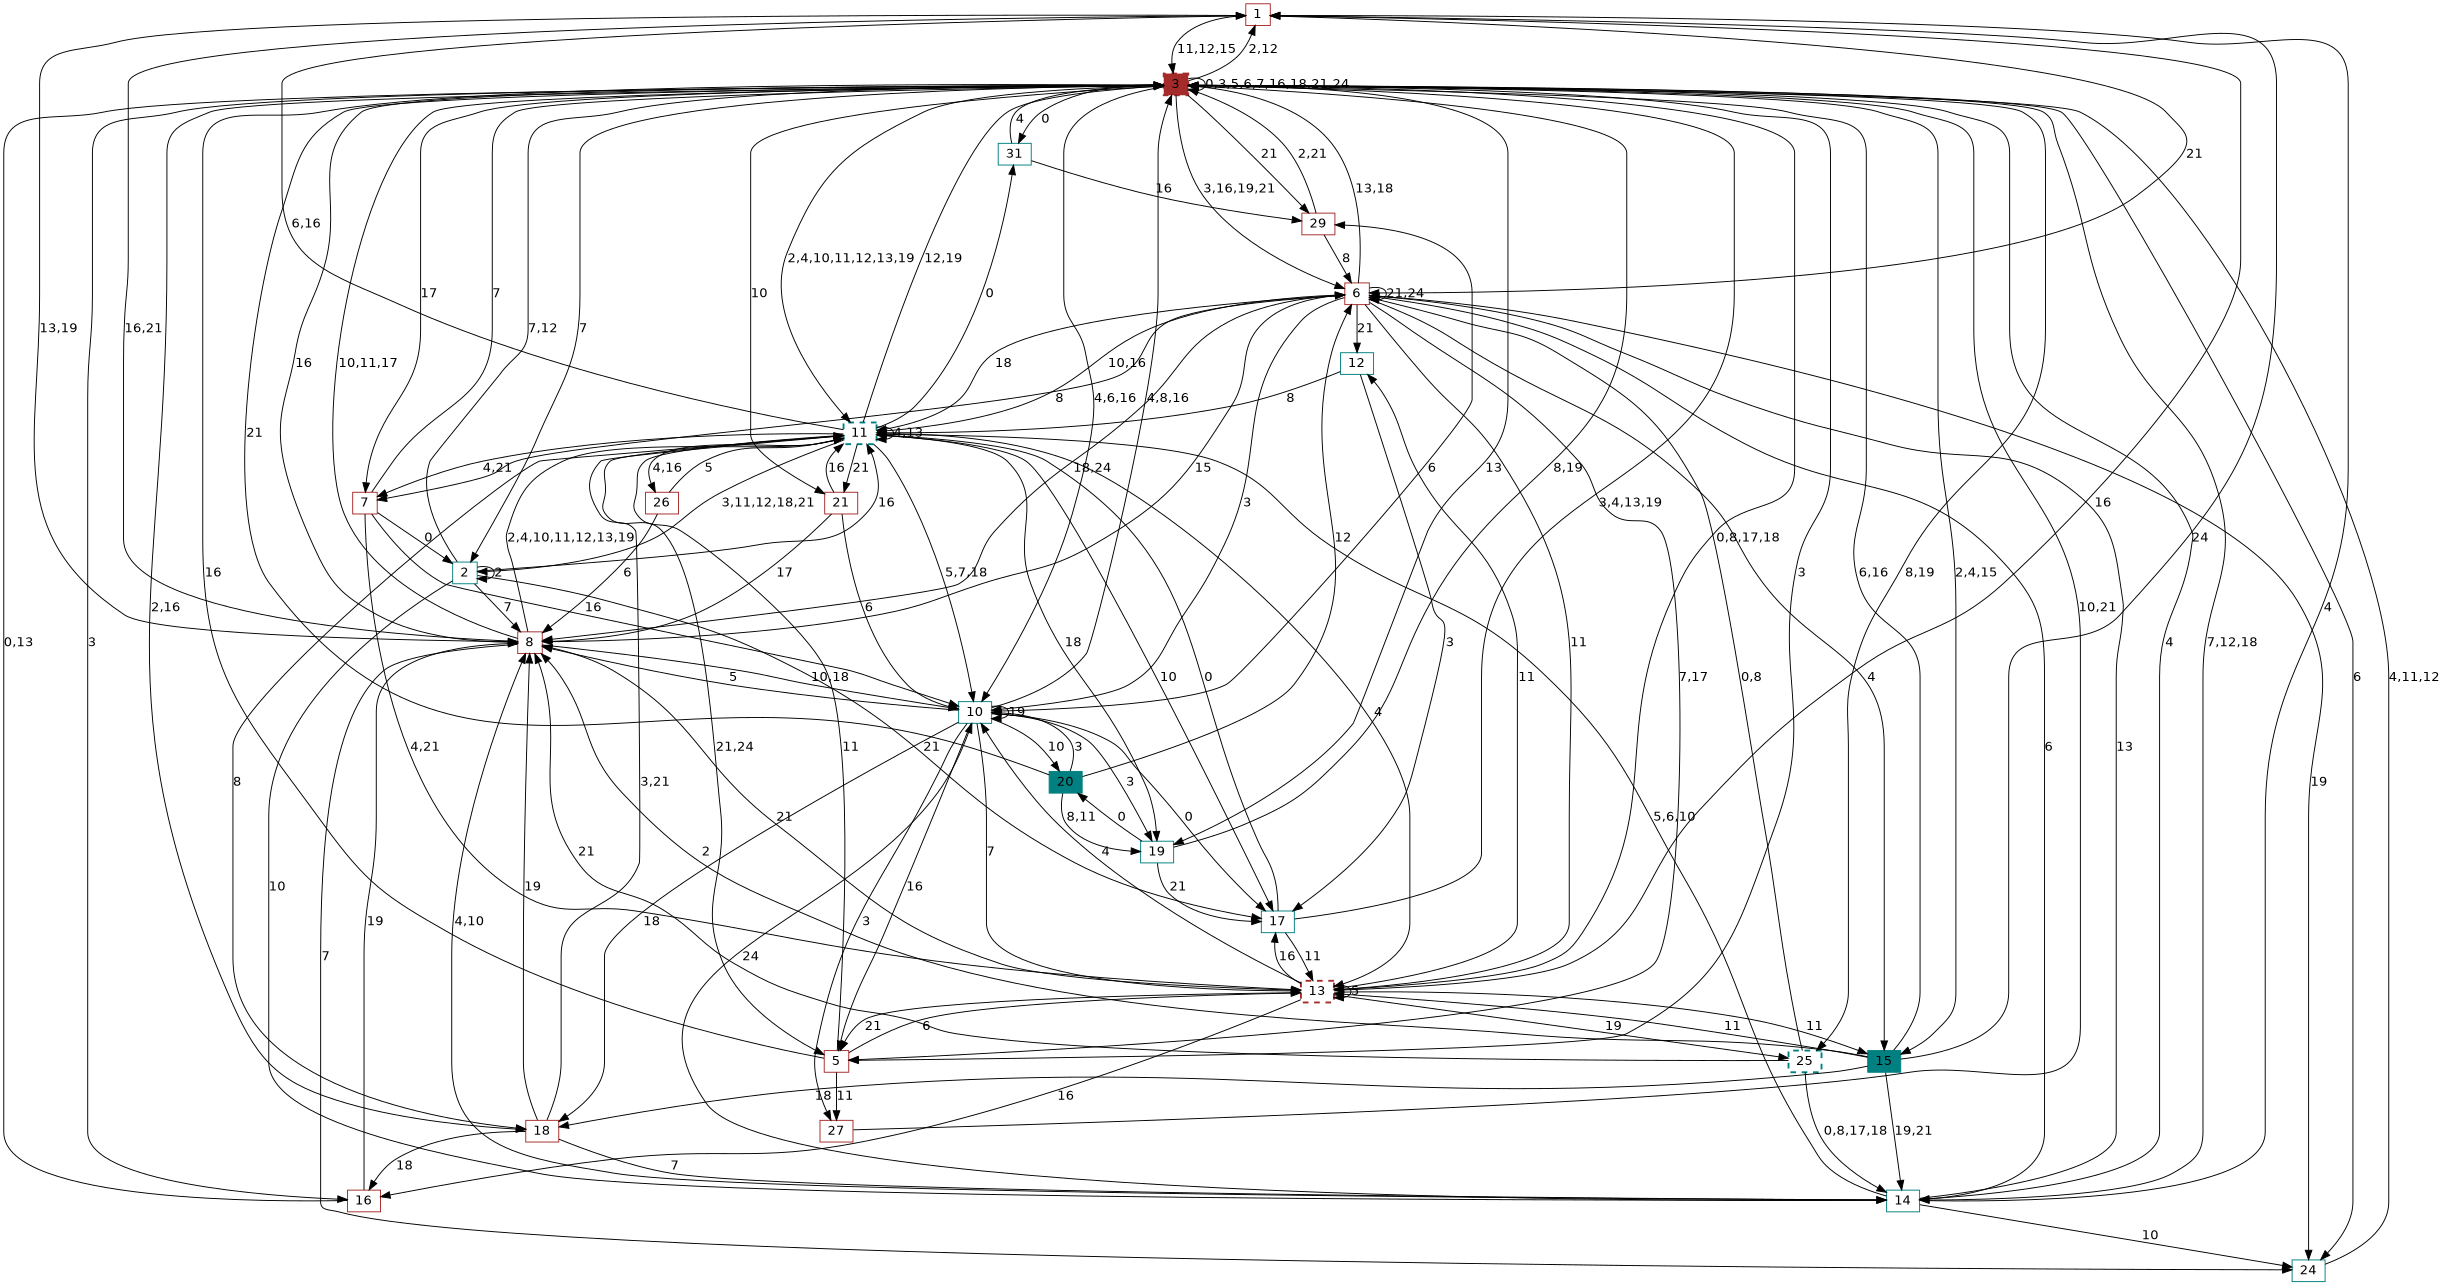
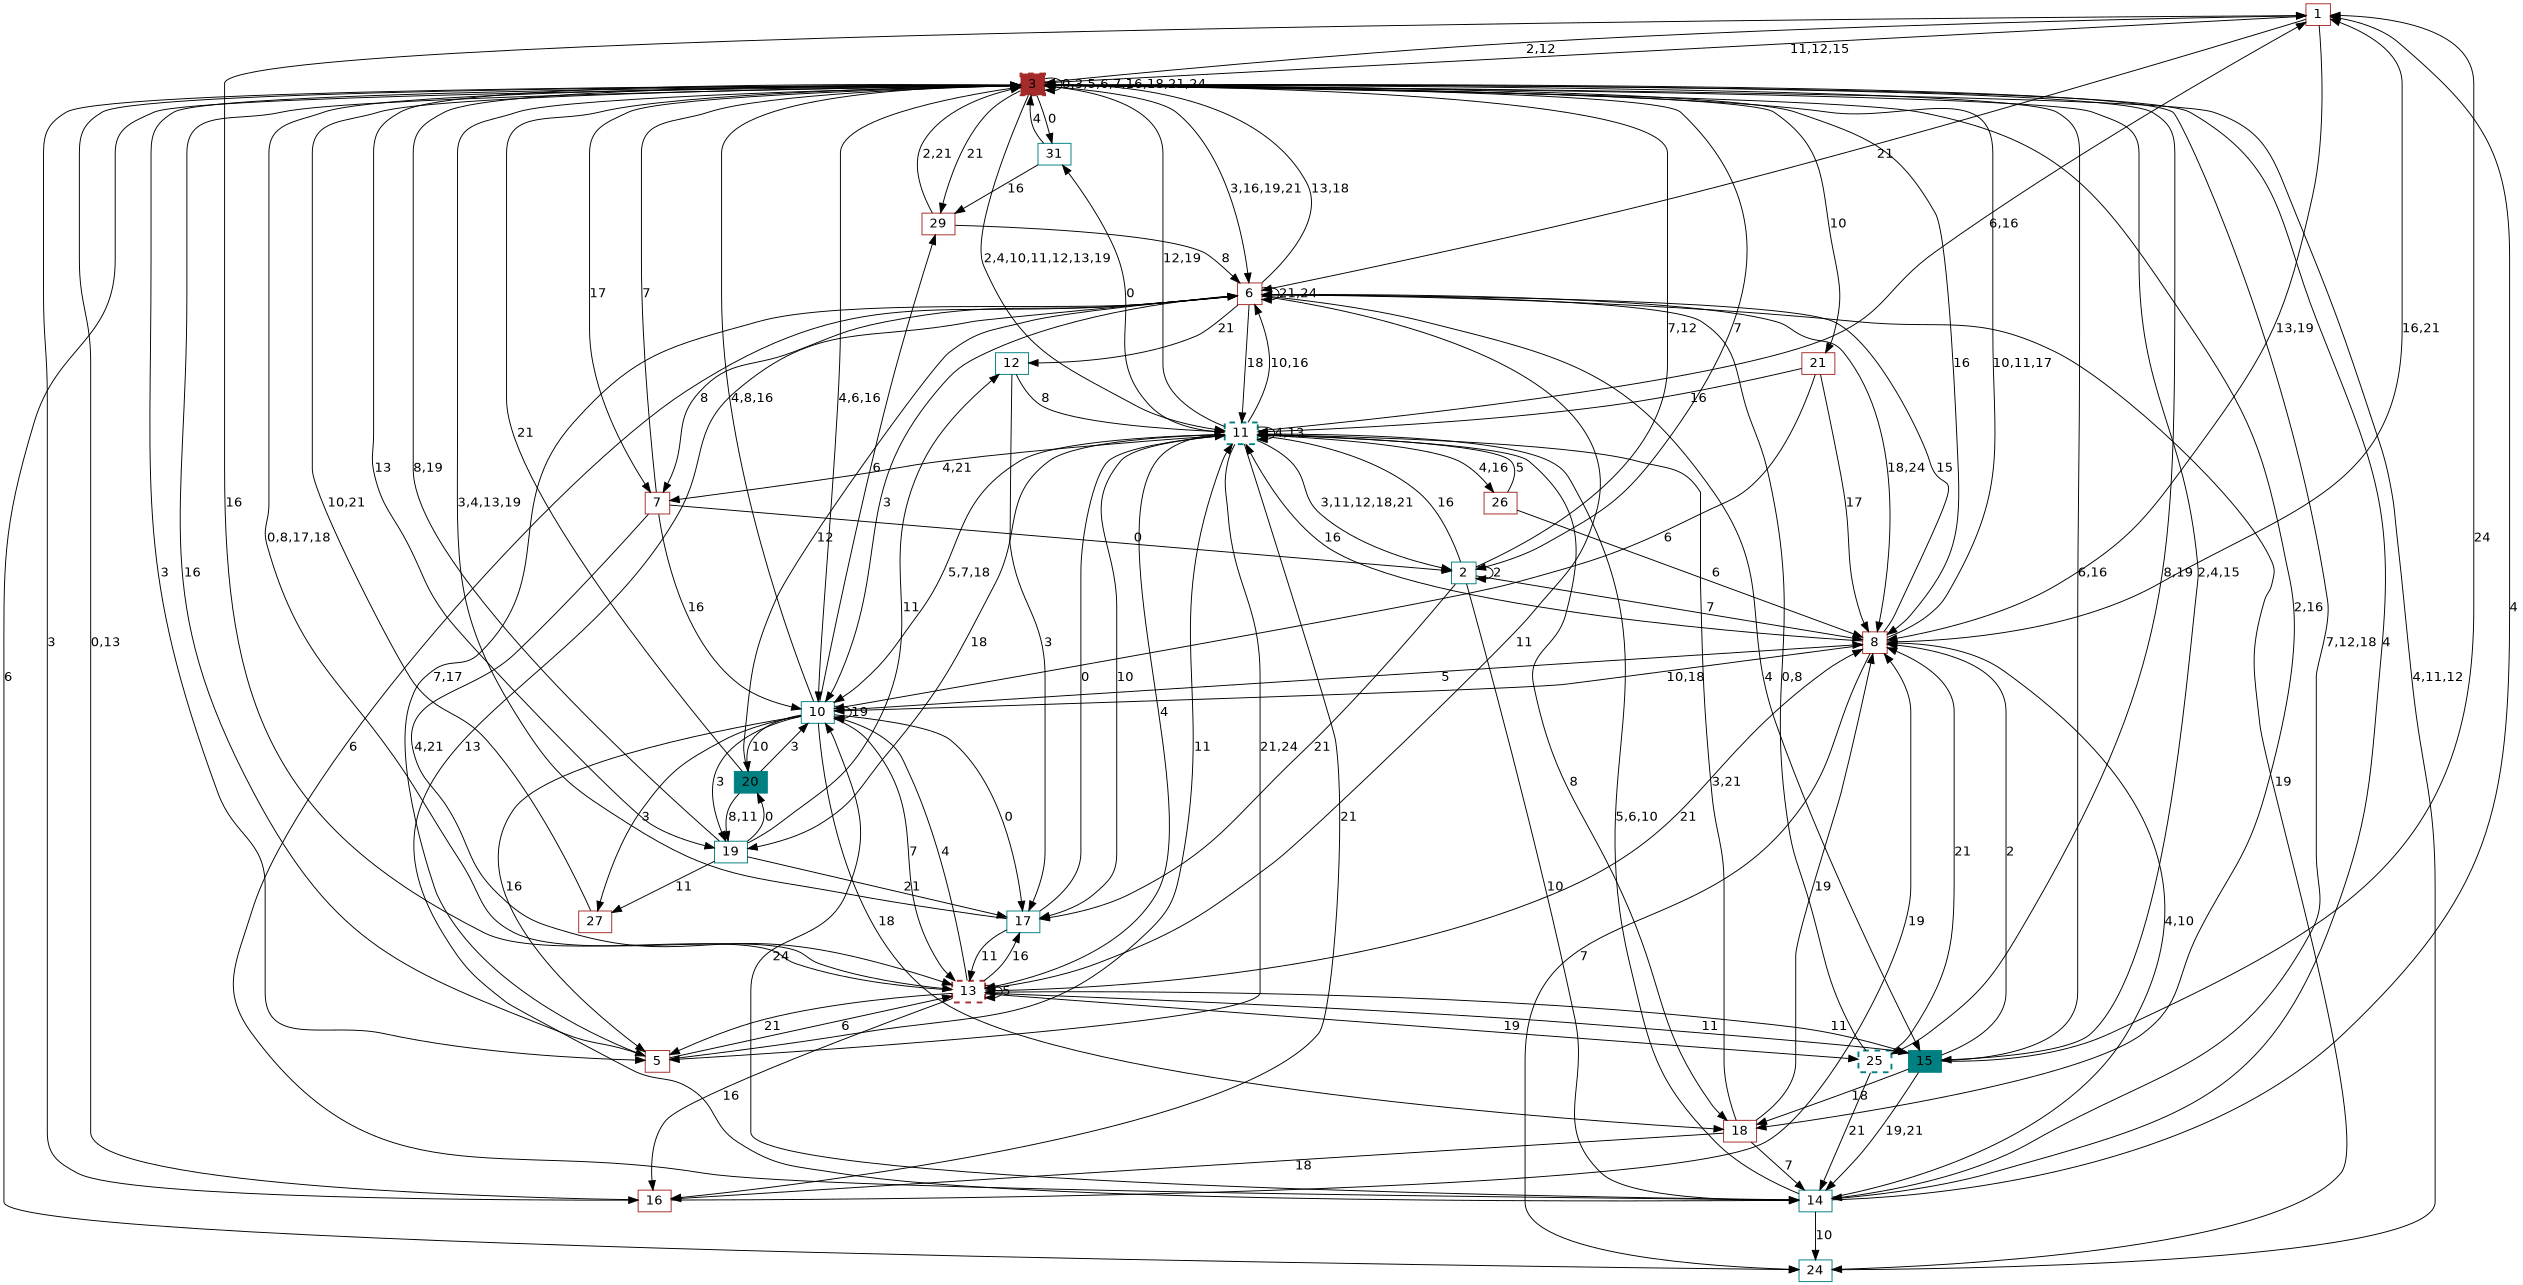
edge "11" -> "21": now "11" -> "16"
edge "8" -> "11": label "2,4,10,11,12,13,19" -> "16"
edge "13" -> "12": now "19" -> "12"
edge "5" -> "27": now "19" -> "27"
edge "25" -> "14": label "0,8,17,18" -> "21"
